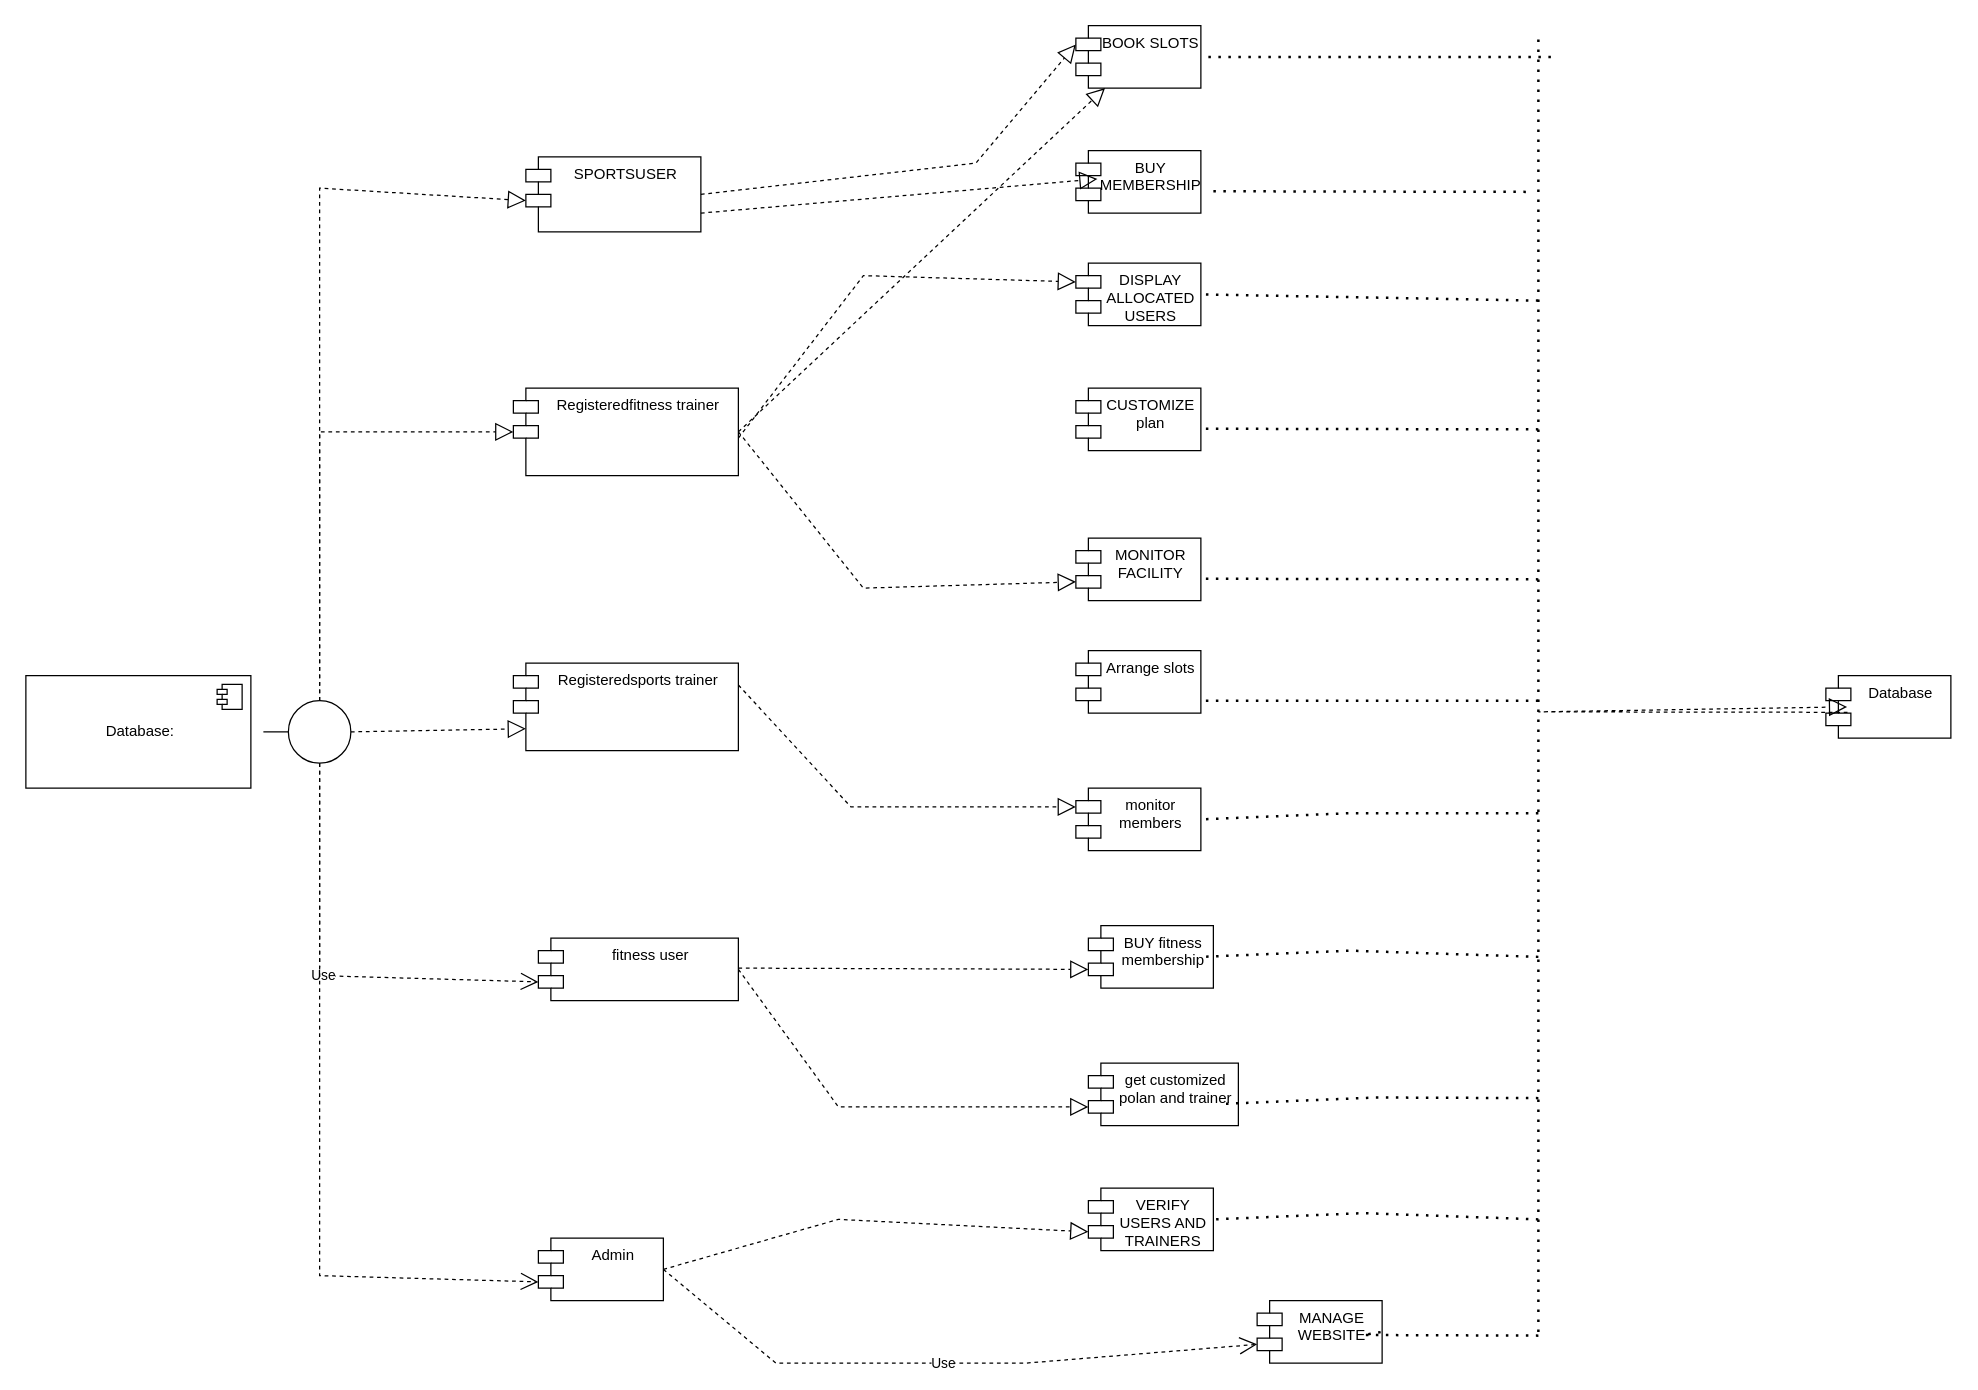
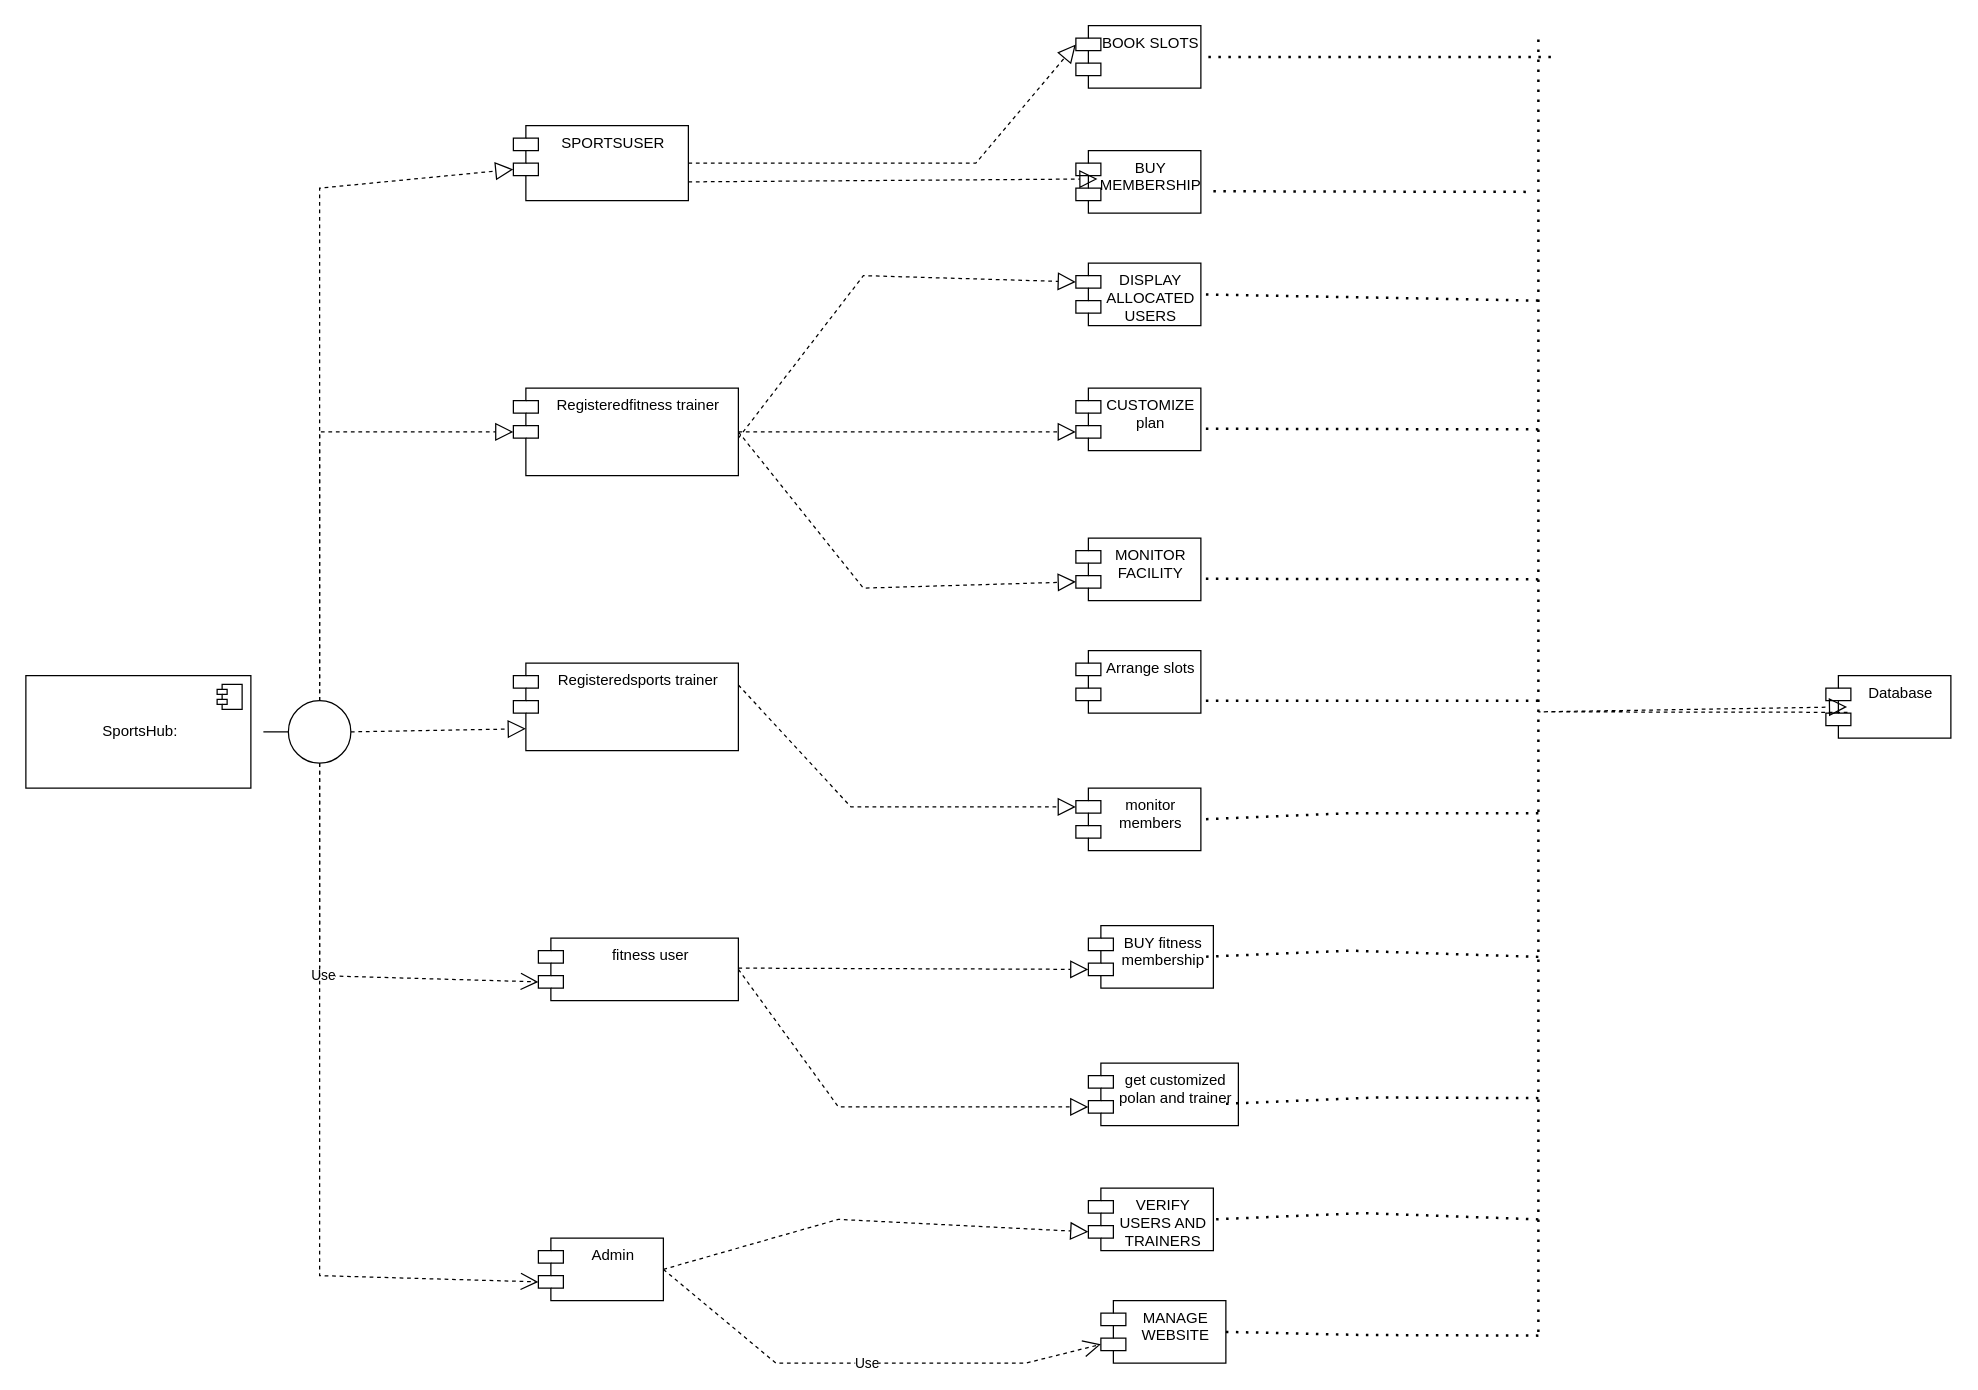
node "SPORTSUSER": moved (613, 194) -> (601, 163)
edge "Registeredfitness trainer" -> "BOOK SLOTS": now "Registeredfitness trainer" -> "CUSTOMIZE plan"
node "Database:": label "Database:" -> "SportsHub:"
node "MANAGE WEBSITE": moved (1319, 1332) -> (1163, 1332)
